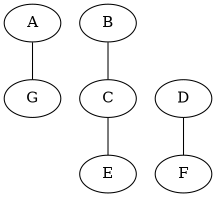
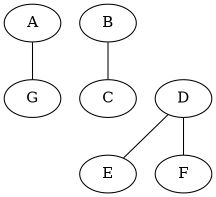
edge "C" -- "E": now "D" -- "E"
